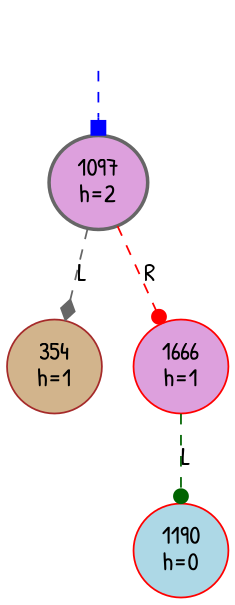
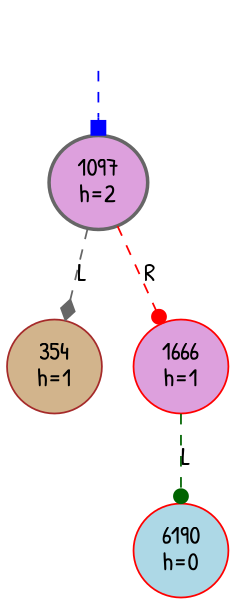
node "1190 h=0": label "1190 h=0" -> "6190 h=0"
